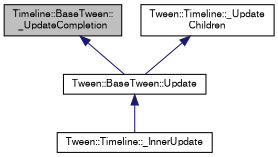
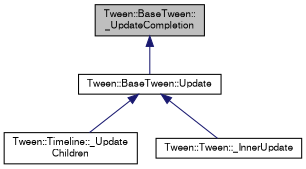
node "Timeline::BaseTween:: _UpdateCompletion": label "Timeline::BaseTween:: _UpdateCompletion" -> "Tween::BaseTween:: _UpdateCompletion"
edge "Tween::BaseTween::Update" -> "Tween::Timeline::_Update Children": reversed
node "Tween::Timeline::_InnerUpdate": label "Tween::Timeline::_InnerUpdate" -> "Tween::Tween::_InnerUpdate"
